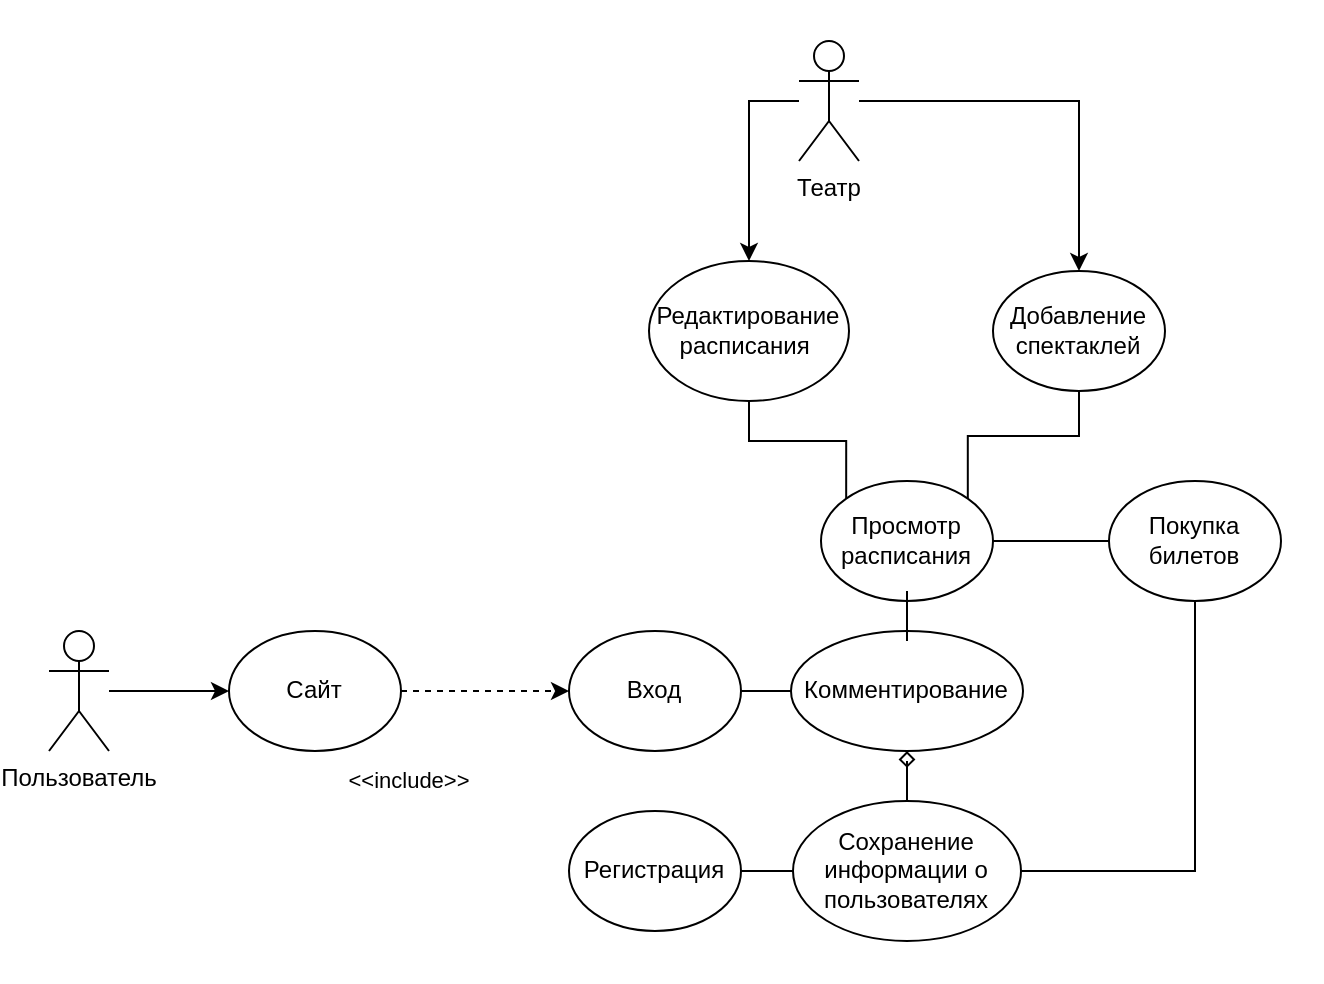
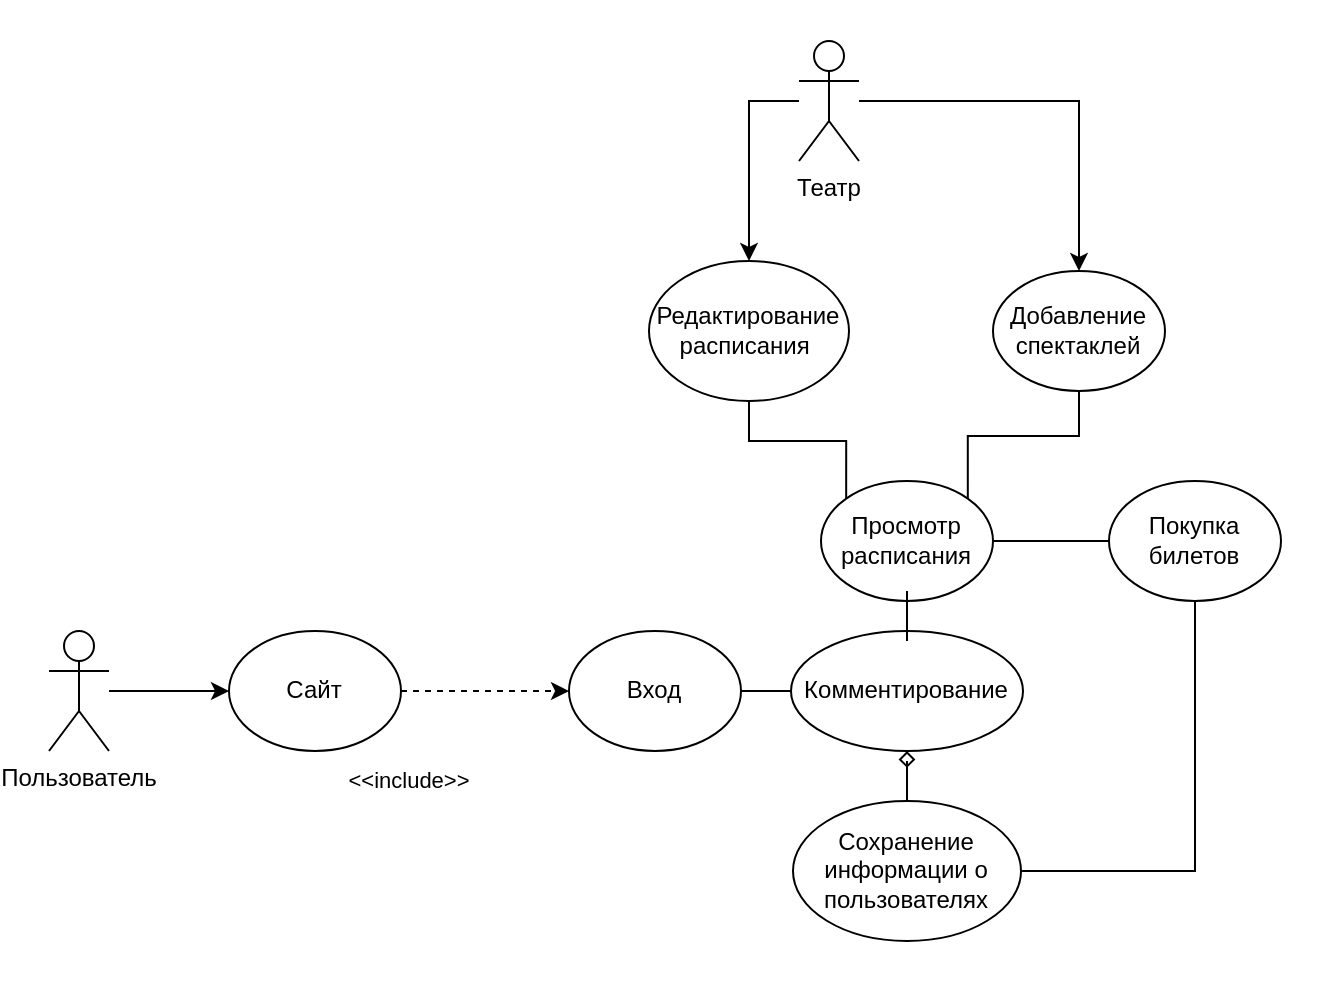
node "Регистрация": removed
edge "Регистрация" -- "Сохранение информации о пользователях": removed
